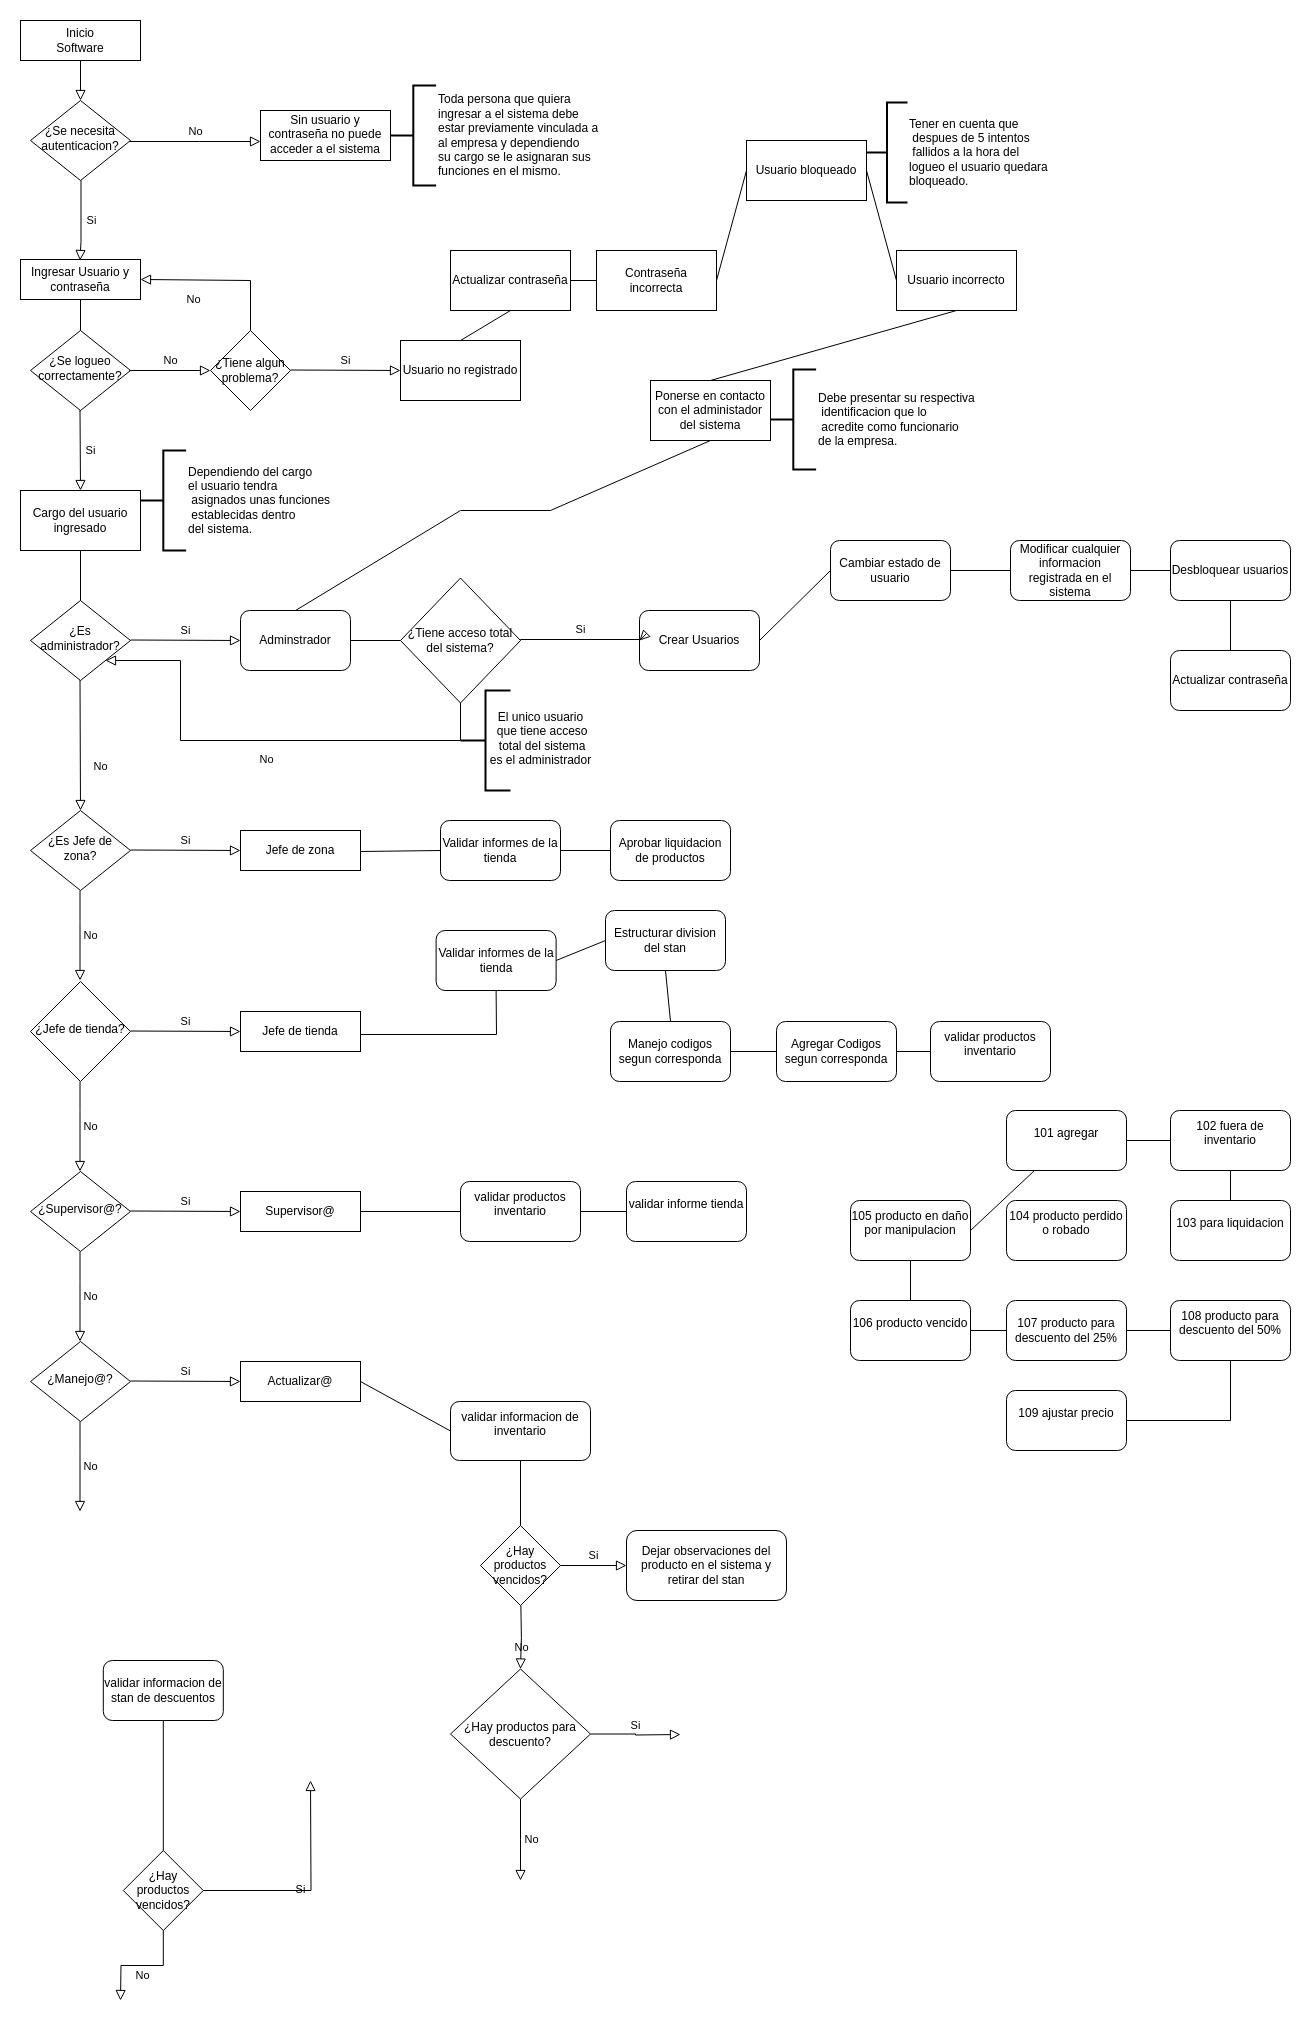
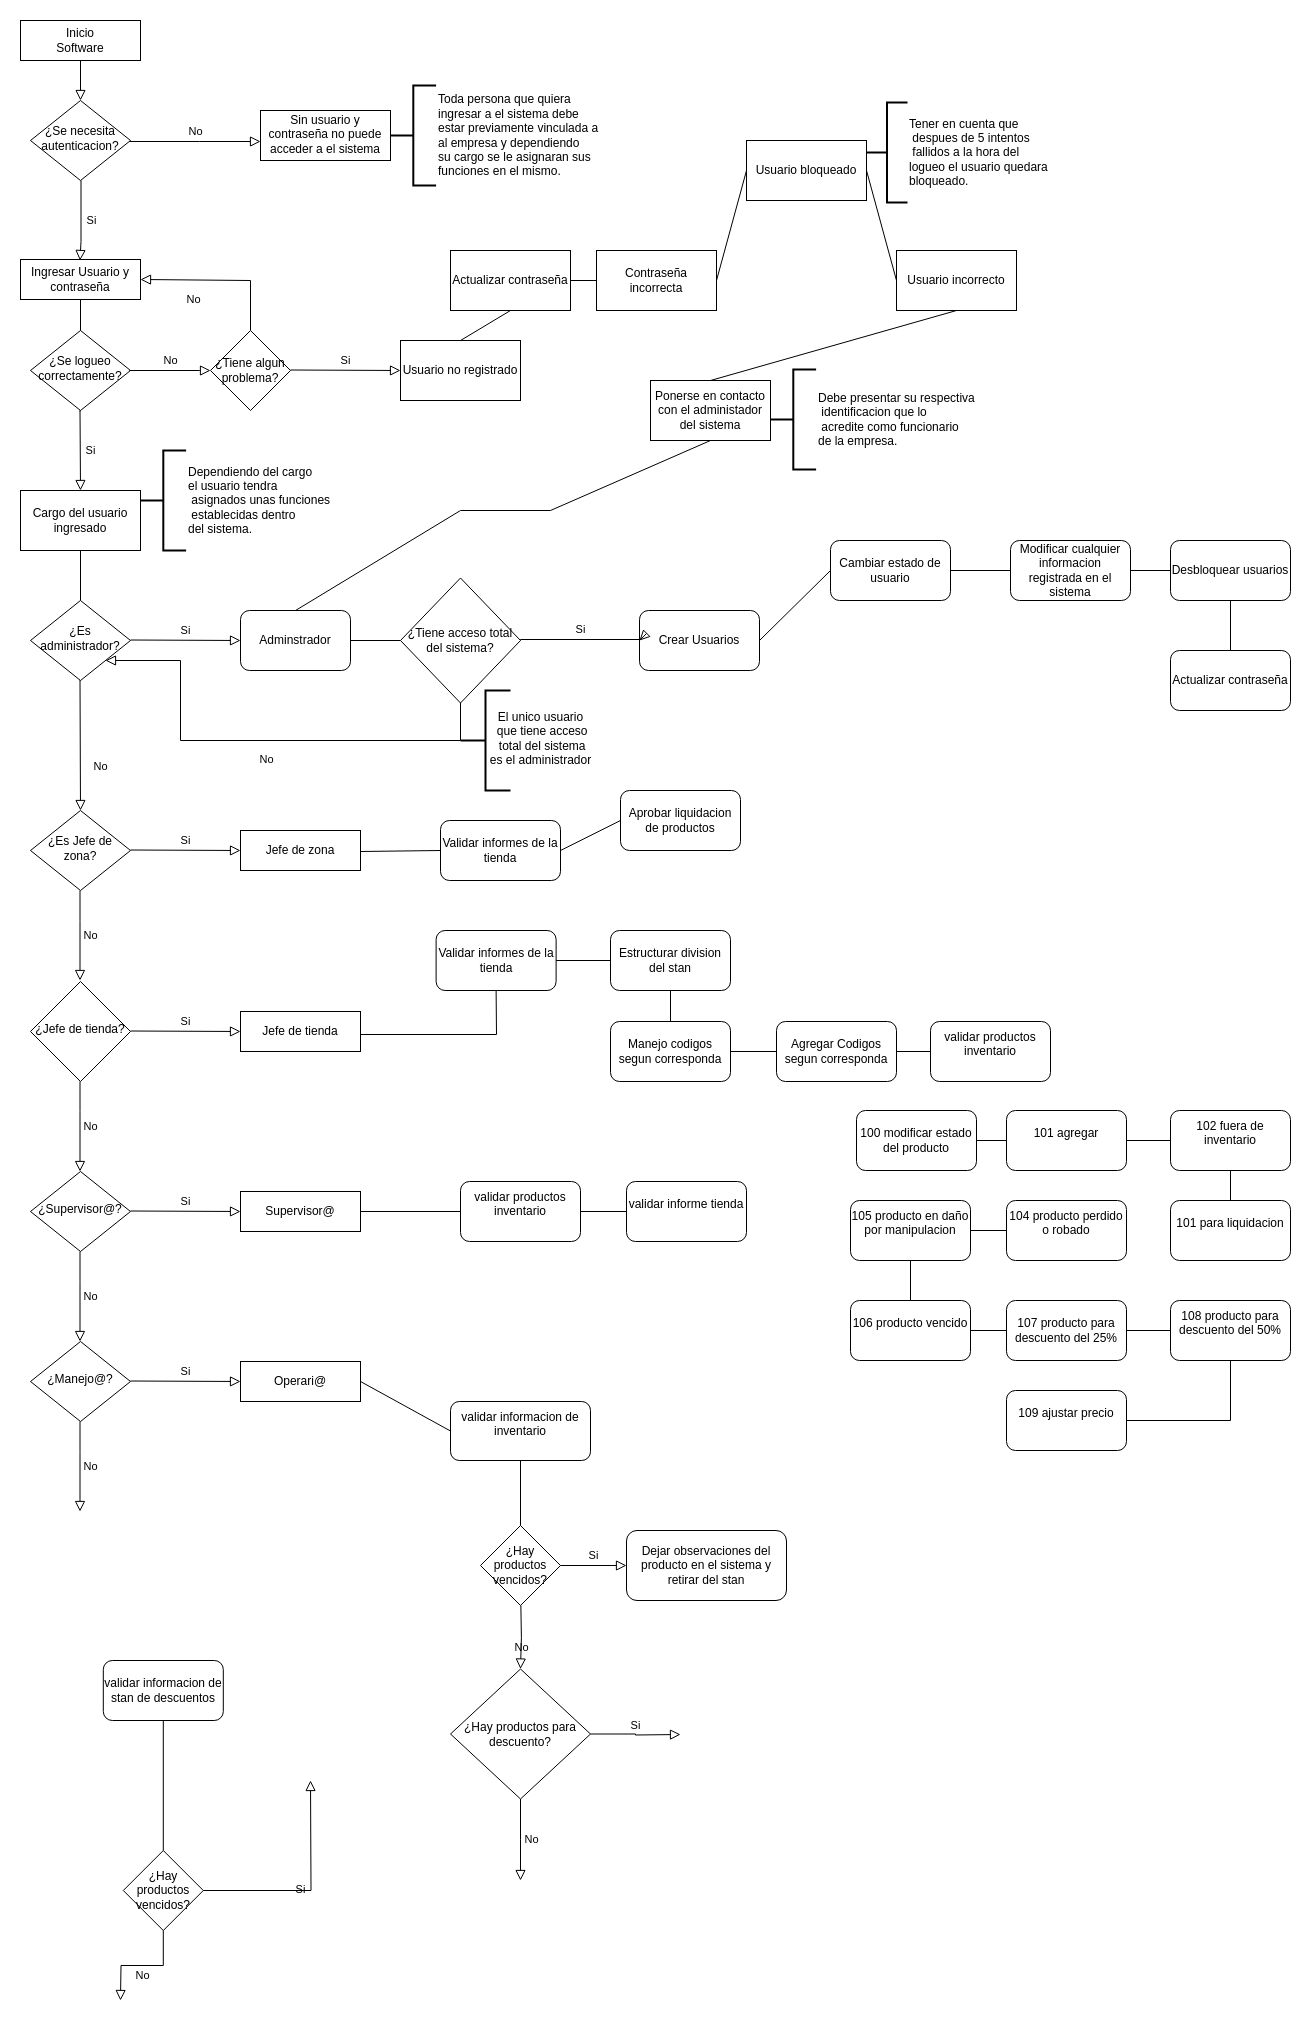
node "Aprobar liquidacion de productos": moved (671, 851) -> (681, 821)
node "Estructurar division del stan": moved (666, 941) -> (671, 961)
node "100 modificar estado del producto": added
edge "100 modificar estado del producto" -- "101 agregar": added
edge "101 agregar" -- "105 producto en daño por manipulacion": now "104 producto perdido o robado" -- "105 producto en daño por manipulacion"
node "103 para liquidacion": label "103 para liquidacion" -> "101 para liquidacion"
node "Actualizar@": label "Actualizar@" -> "Operari@"
